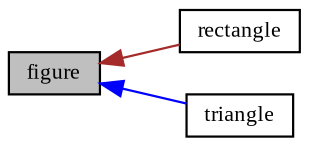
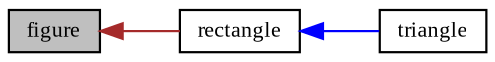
edge "triangle" -> "figure": now "triangle" -> "rectangle"
